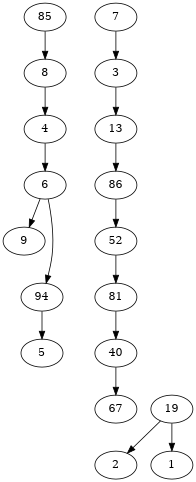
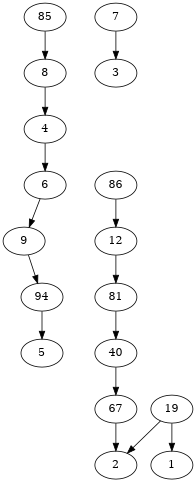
node "13": removed
edge "6" -> "94": now "9" -> "94"
node "52": label "52" -> "12"
edge "67" -> "2": added
